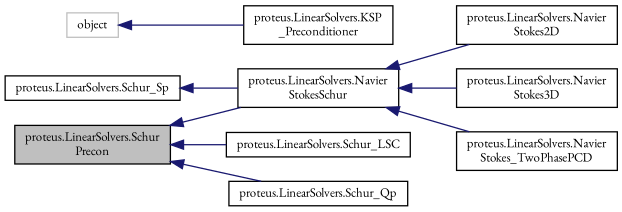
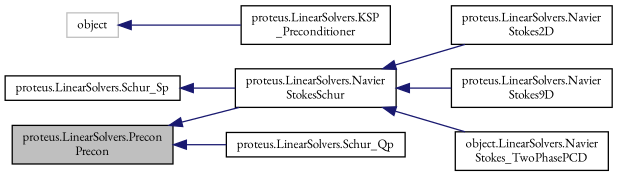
node "proteus.LinearSolvers.Navier Stokes3D": label "proteus.LinearSolvers.Navier Stokes3D" -> "proteus.LinearSolvers.Navier Stokes9D"
node "proteus.LinearSolvers.Schur Precon": label "proteus.LinearSolvers.Schur Precon" -> "proteus.LinearSolvers.Precon Precon"
node "proteus.LinearSolvers.Schur_LSC": removed
node "proteus.LinearSolvers.Navier Stokes_TwoPhasePCD": label "proteus.LinearSolvers.Navier Stokes_TwoPhasePCD" -> "object.LinearSolvers.Navier Stokes_TwoPhasePCD"
